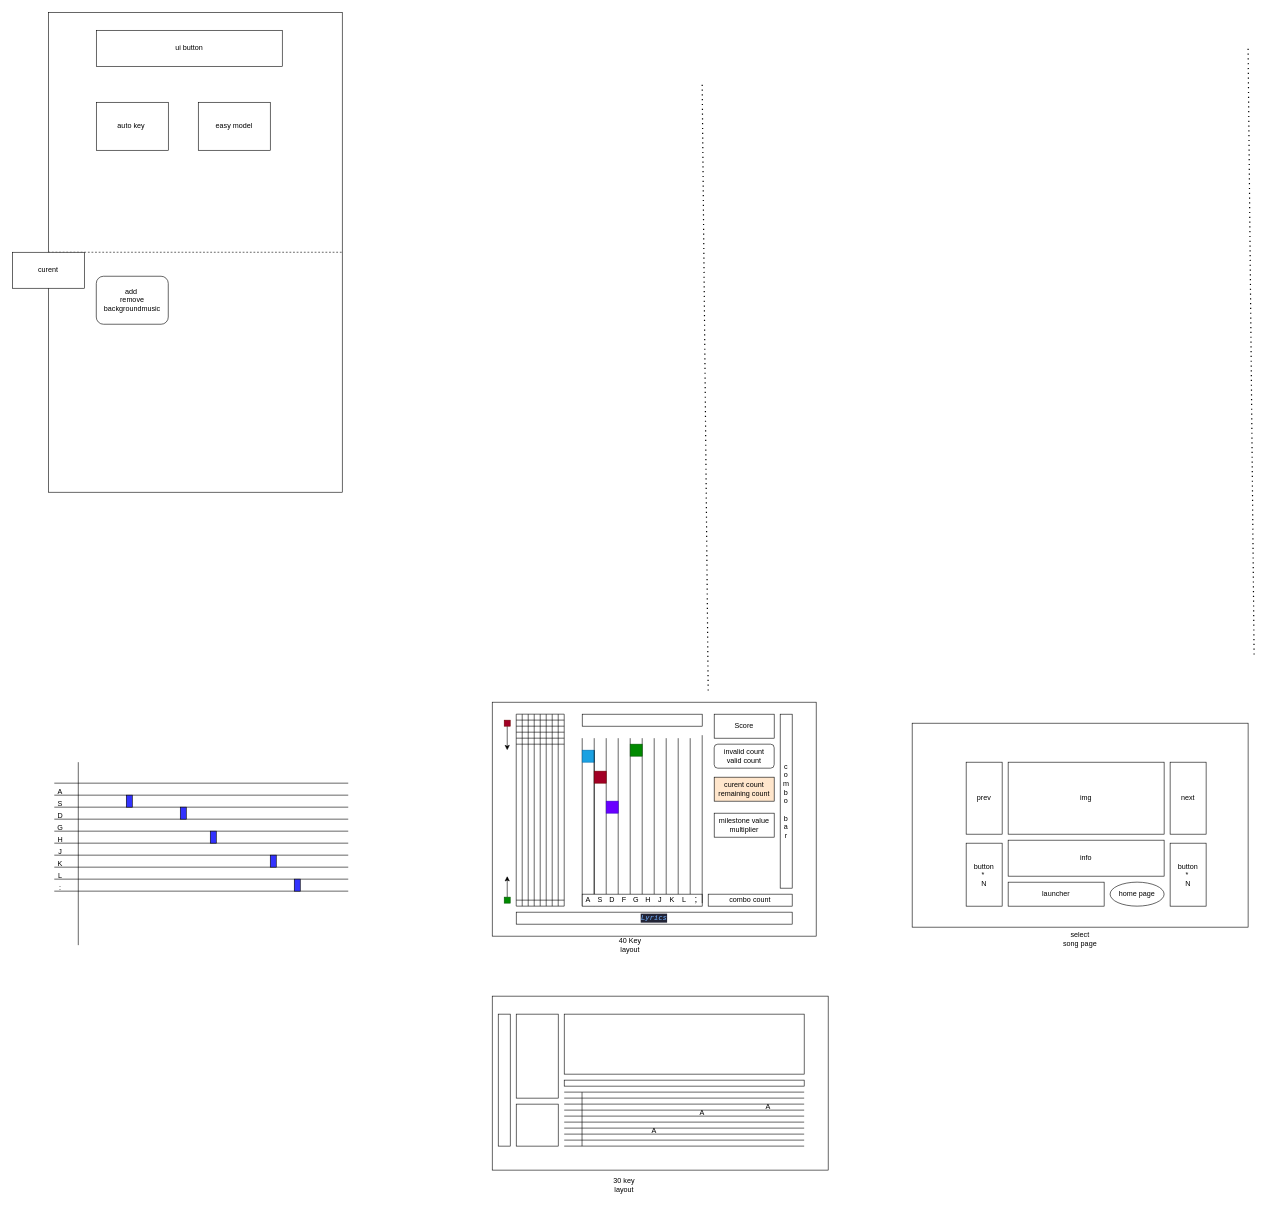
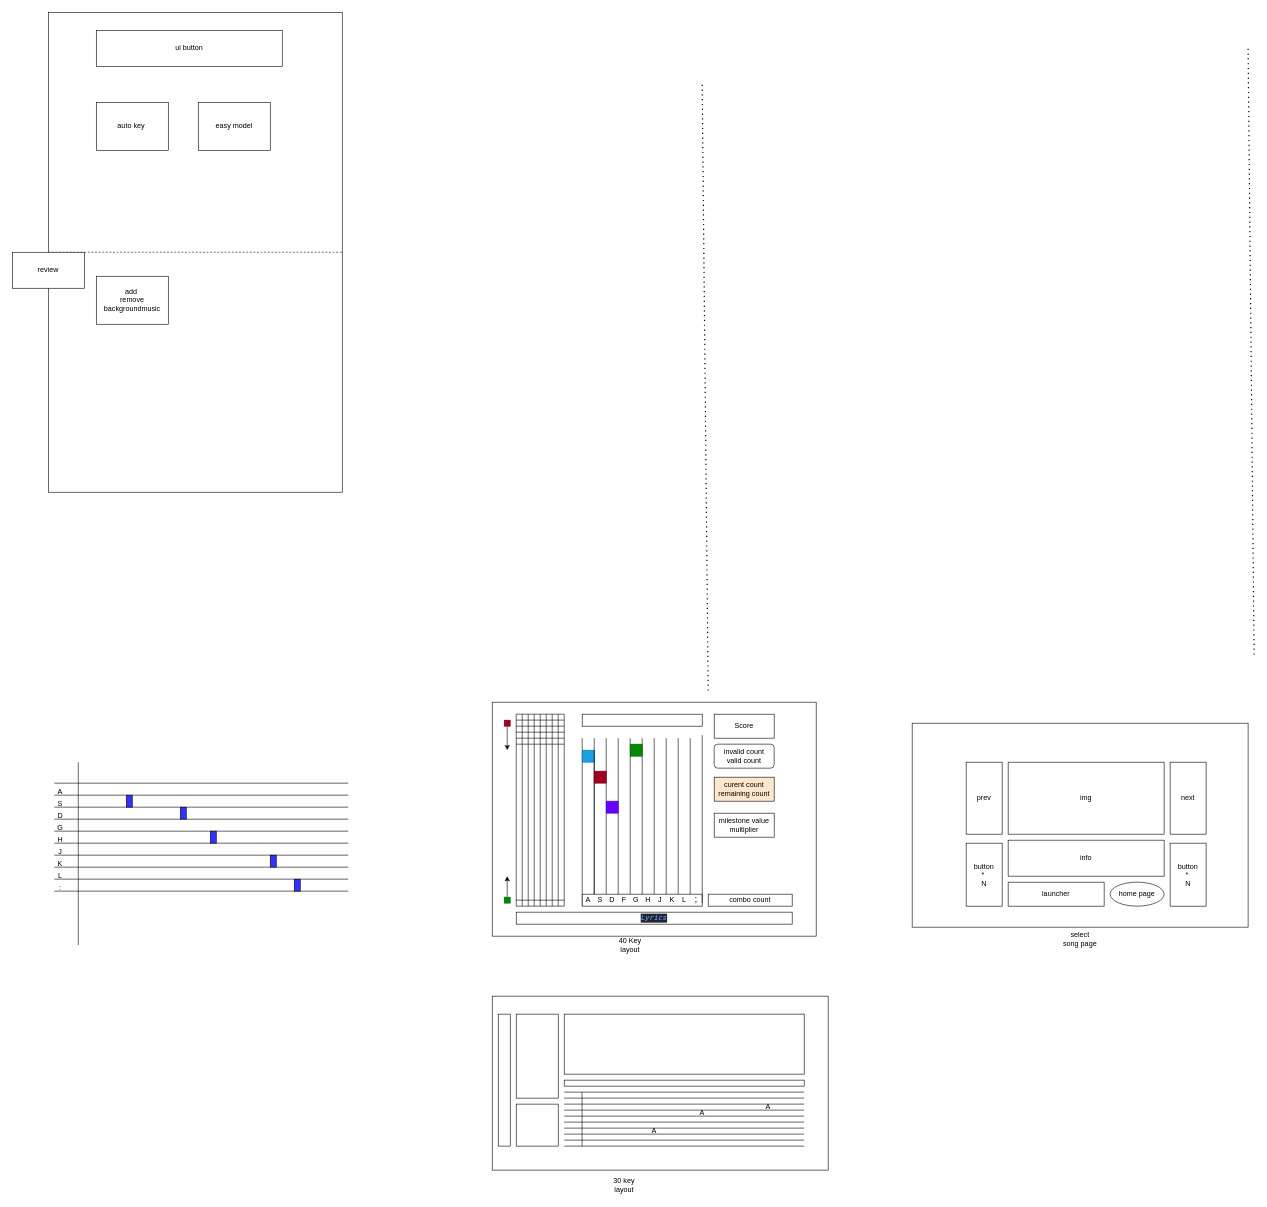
node "curent": label "curent" -> "review"
node "add remove backgroundmusic": shape rounded rectangle -> rectangle
node "c o m b o b a r": removed
